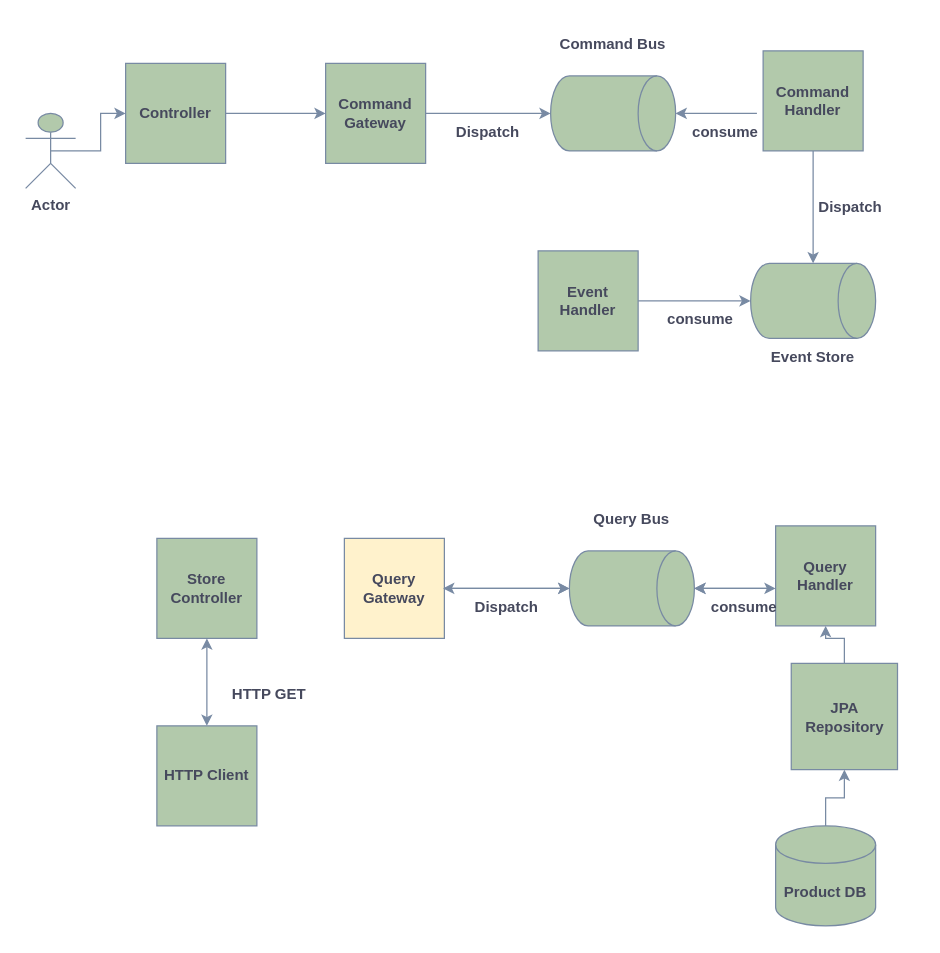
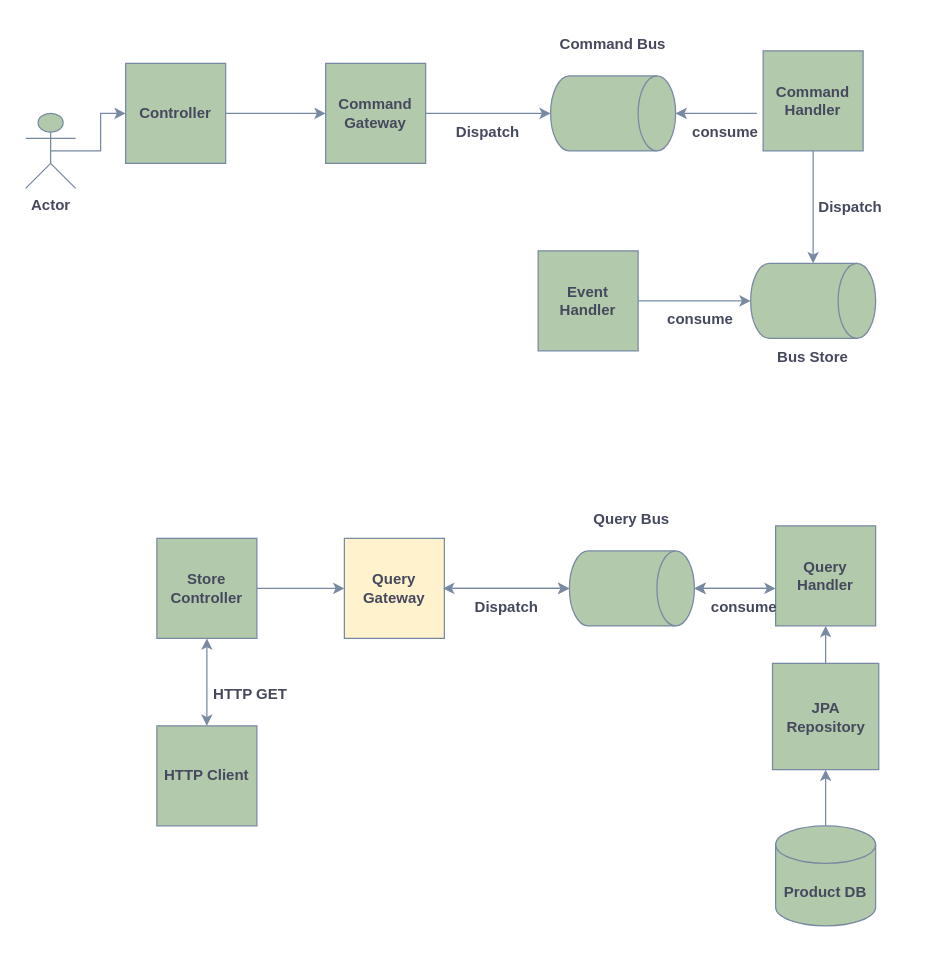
node "Event Store": label "Event Store" -> "Bus Store"
edge "Store Controller" -> "Query Gateway": added
node "HTTP GET": moved (269, 694) -> (251, 694)
node "JPA Repository": moved (844, 716) -> (826, 716)
